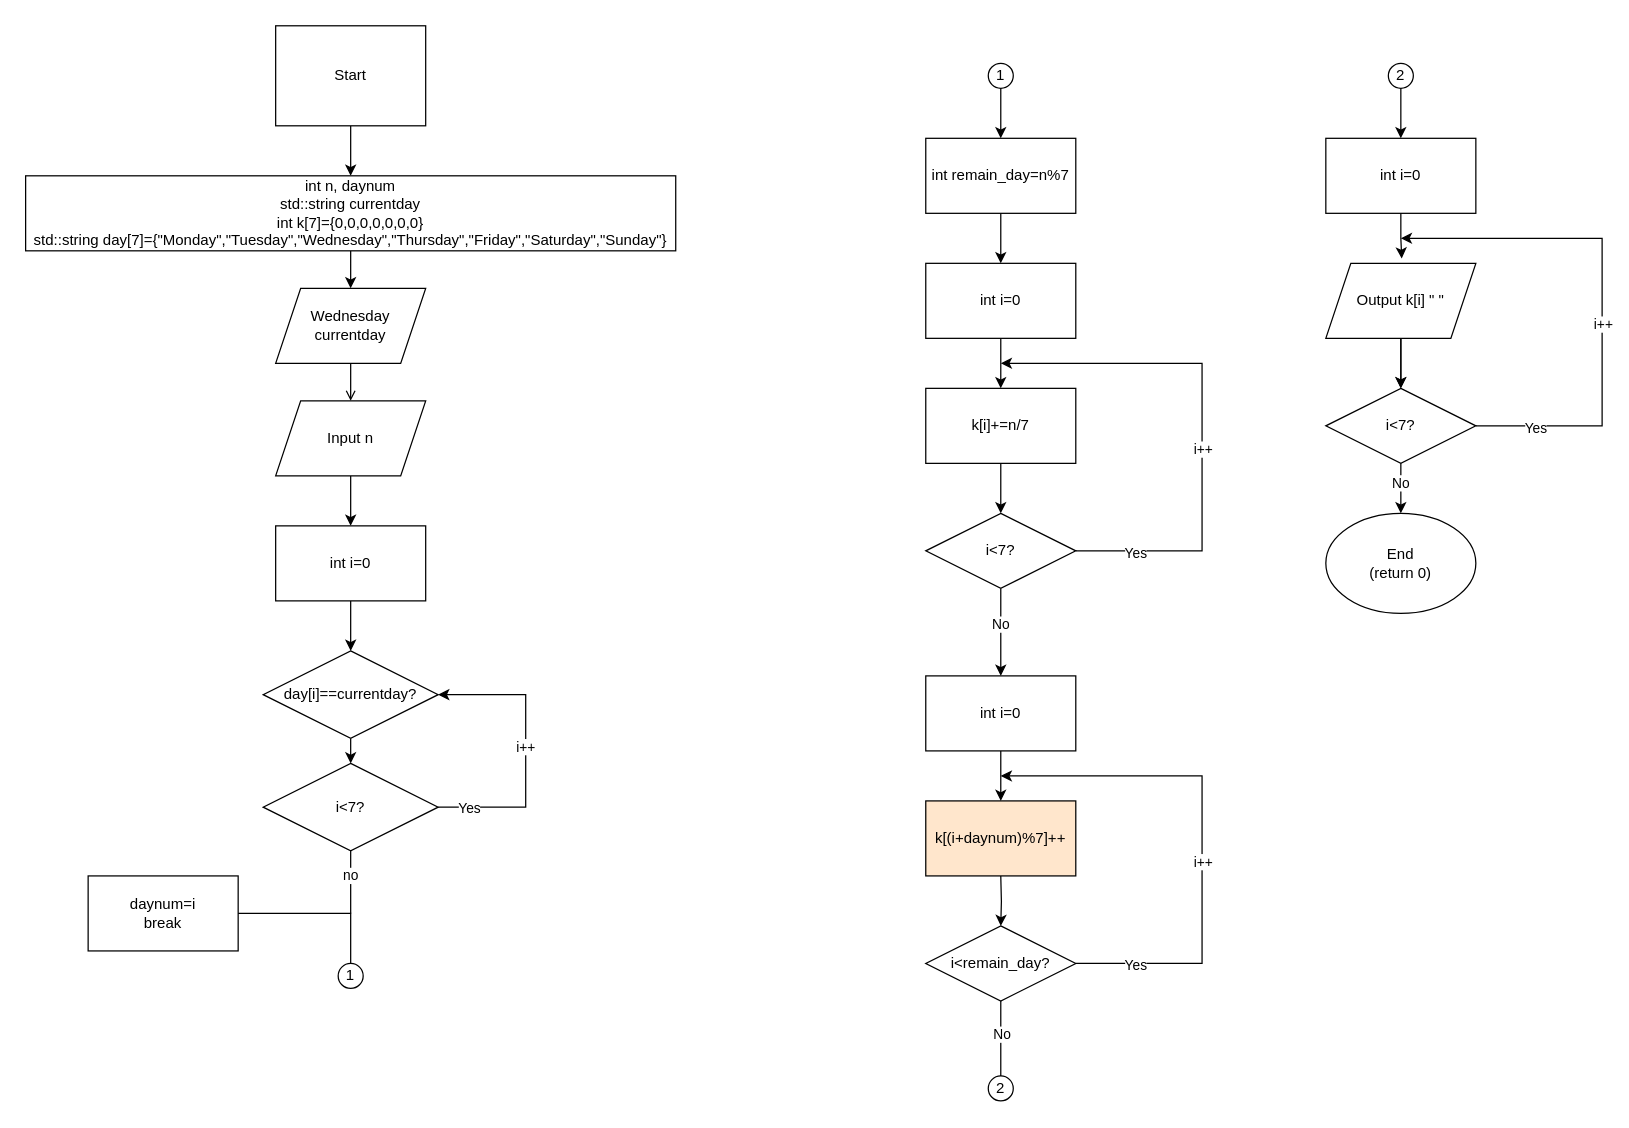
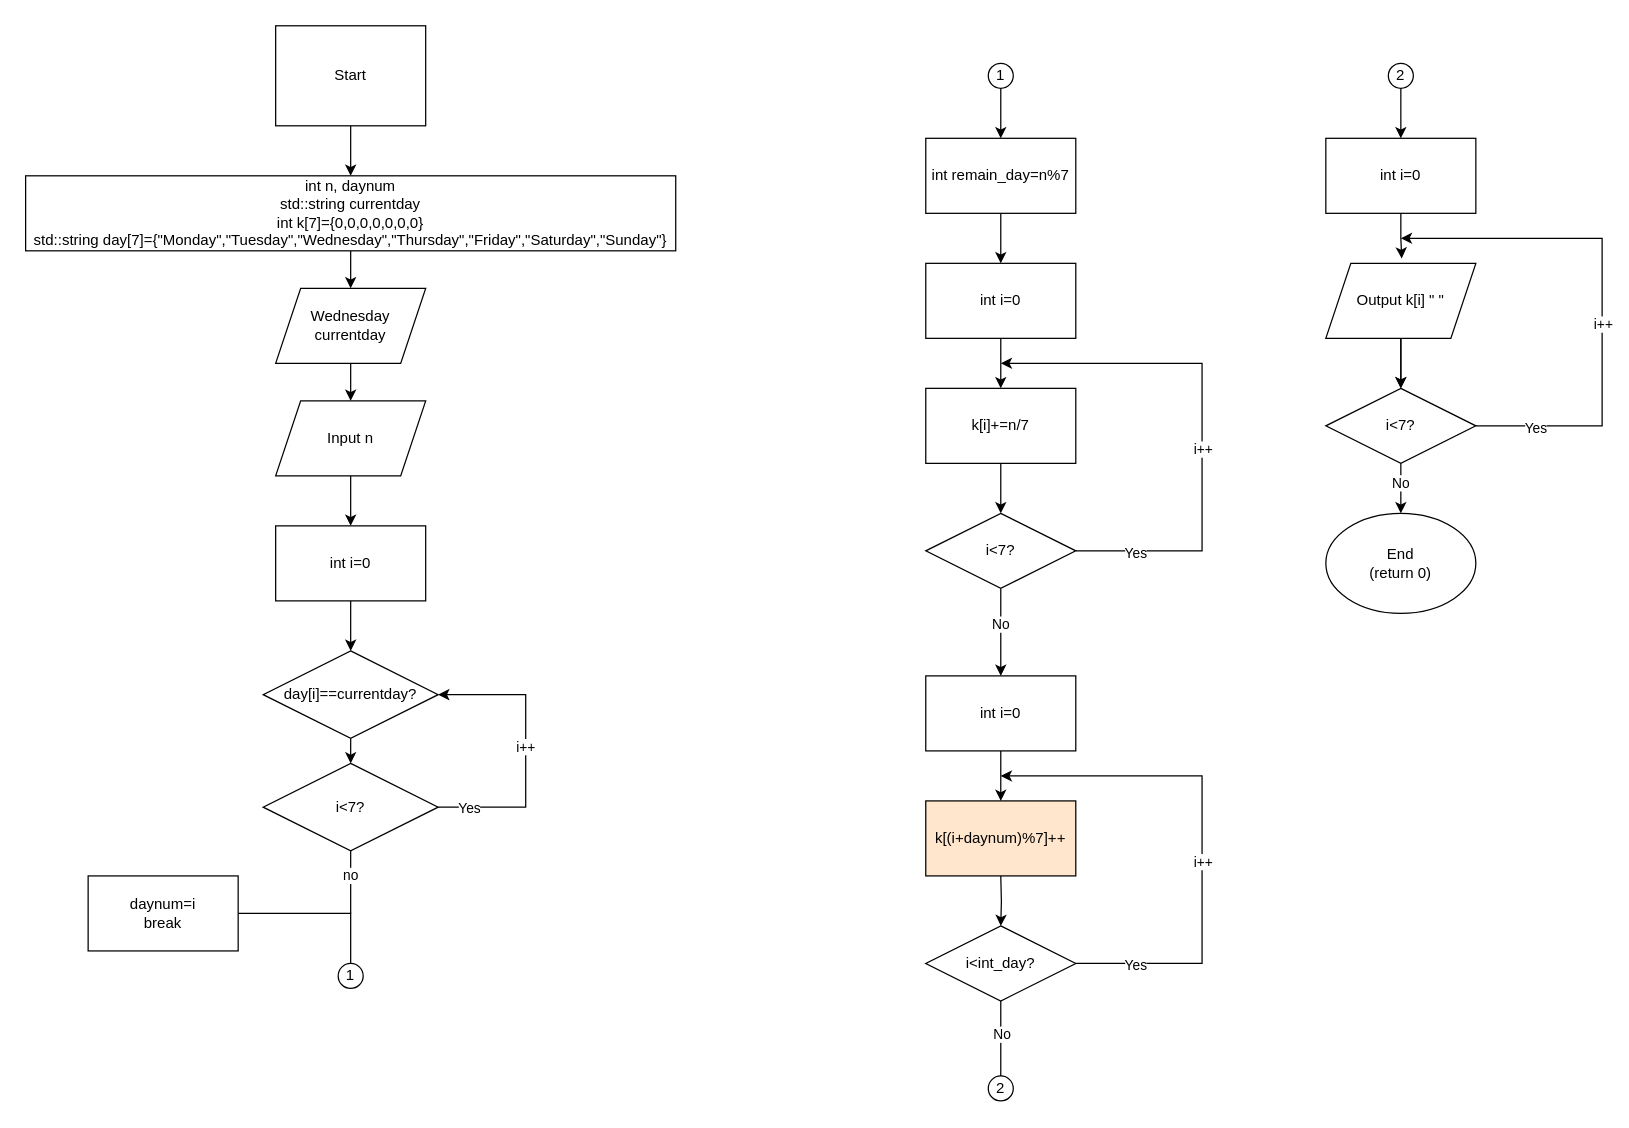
edge "Wednesday currentday" -> "Input n": arrowhead open -> classic
node "i<remain_day?": label "i<remain_day?" -> "i<int_day?"
